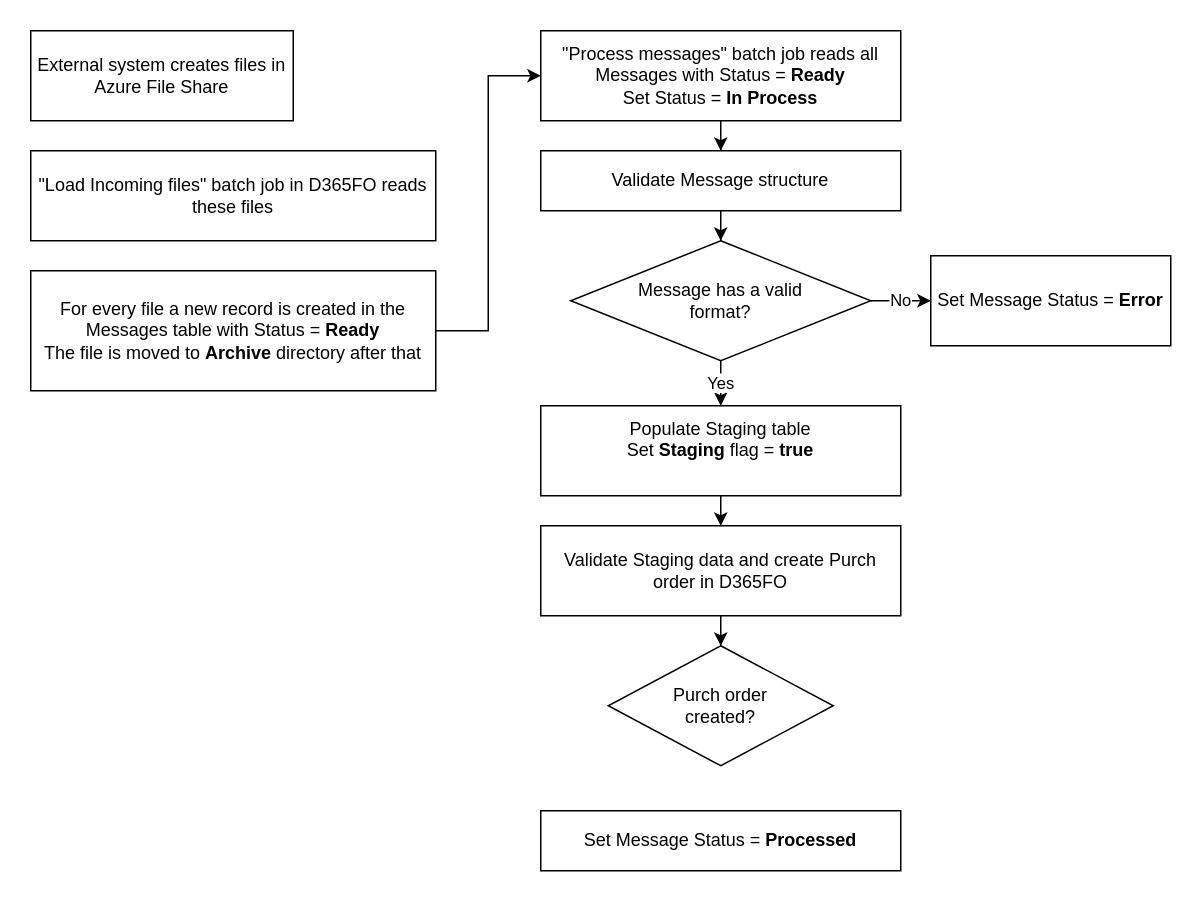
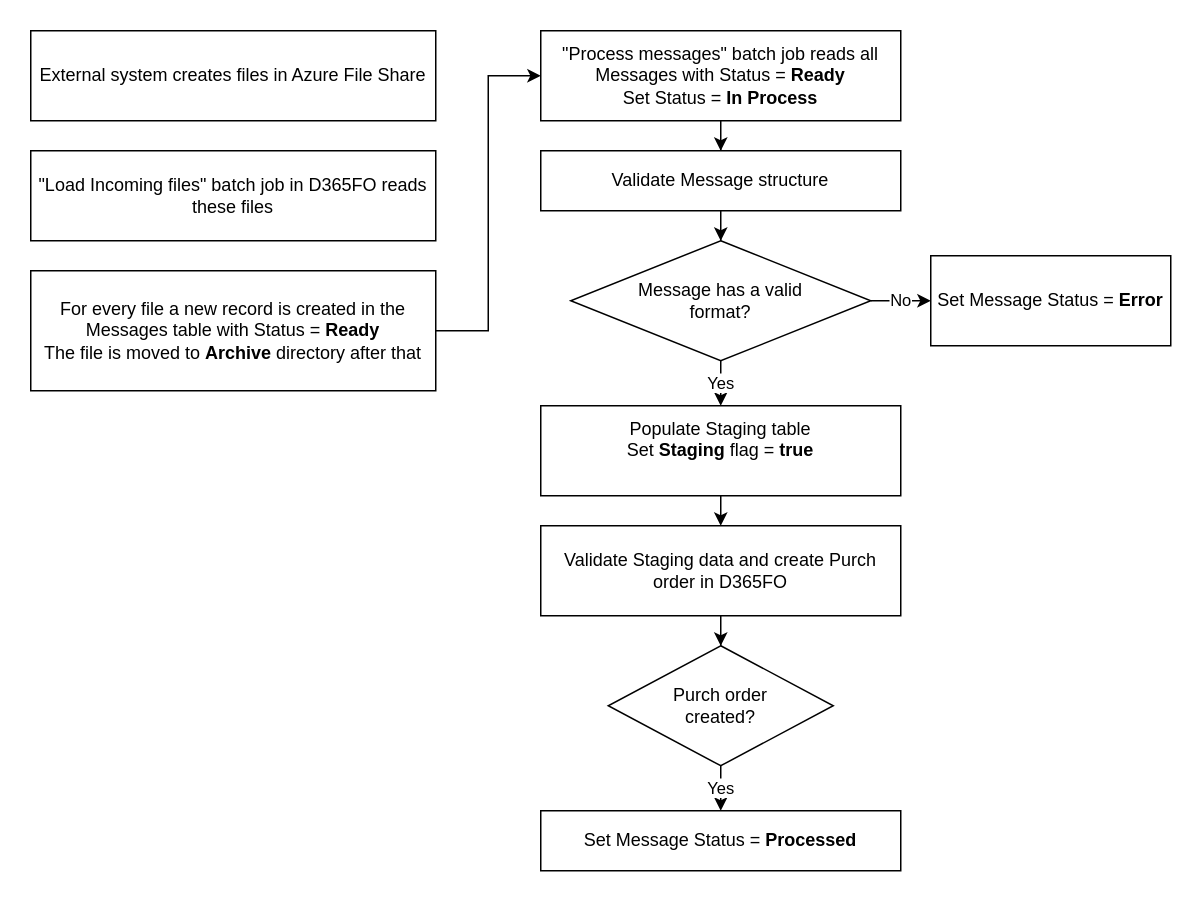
node "External system creates files in Azure File Share": size 263x90 -> 405x90
edge "Purch order created?" -> "Set Message Status = Processed": added, label "Yes"
